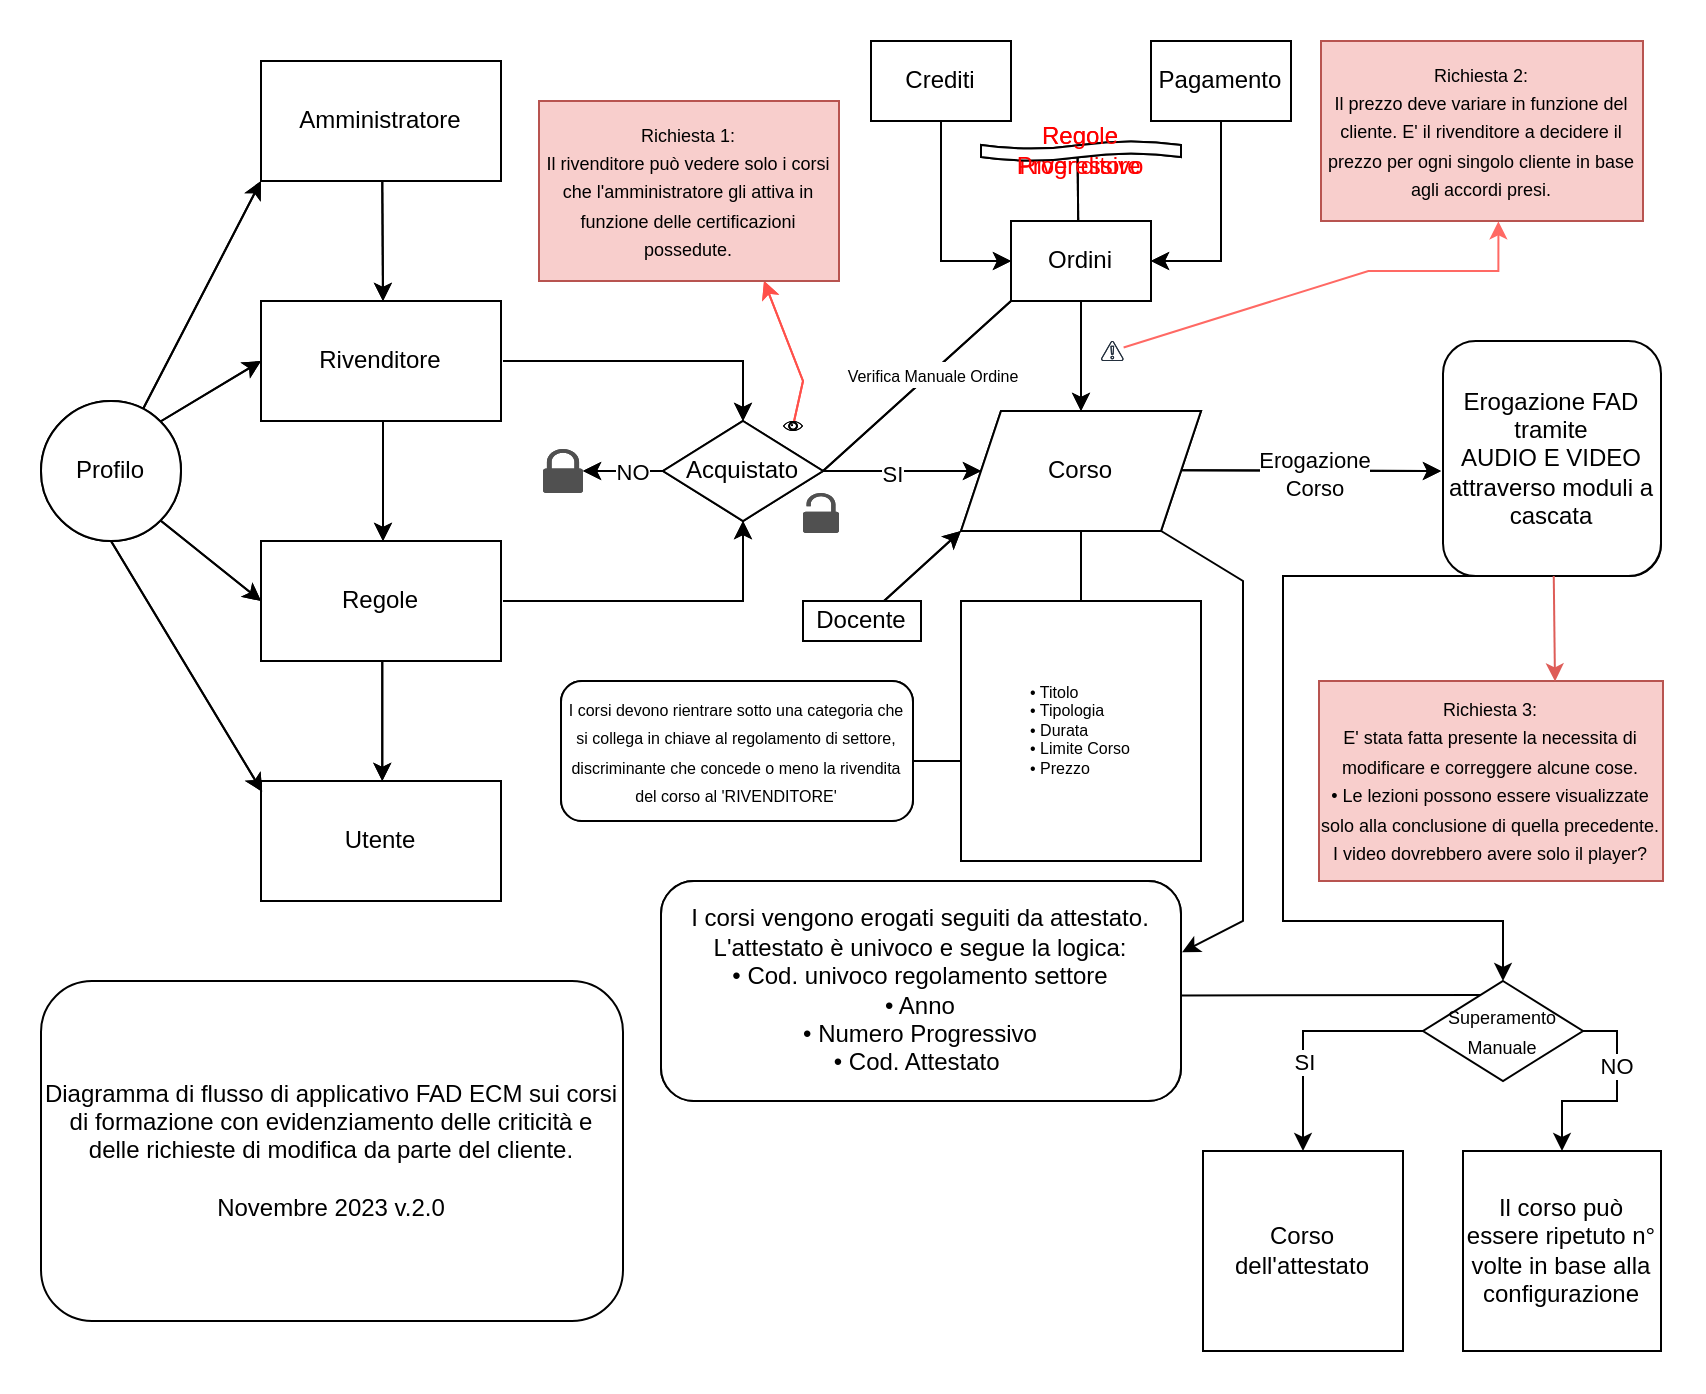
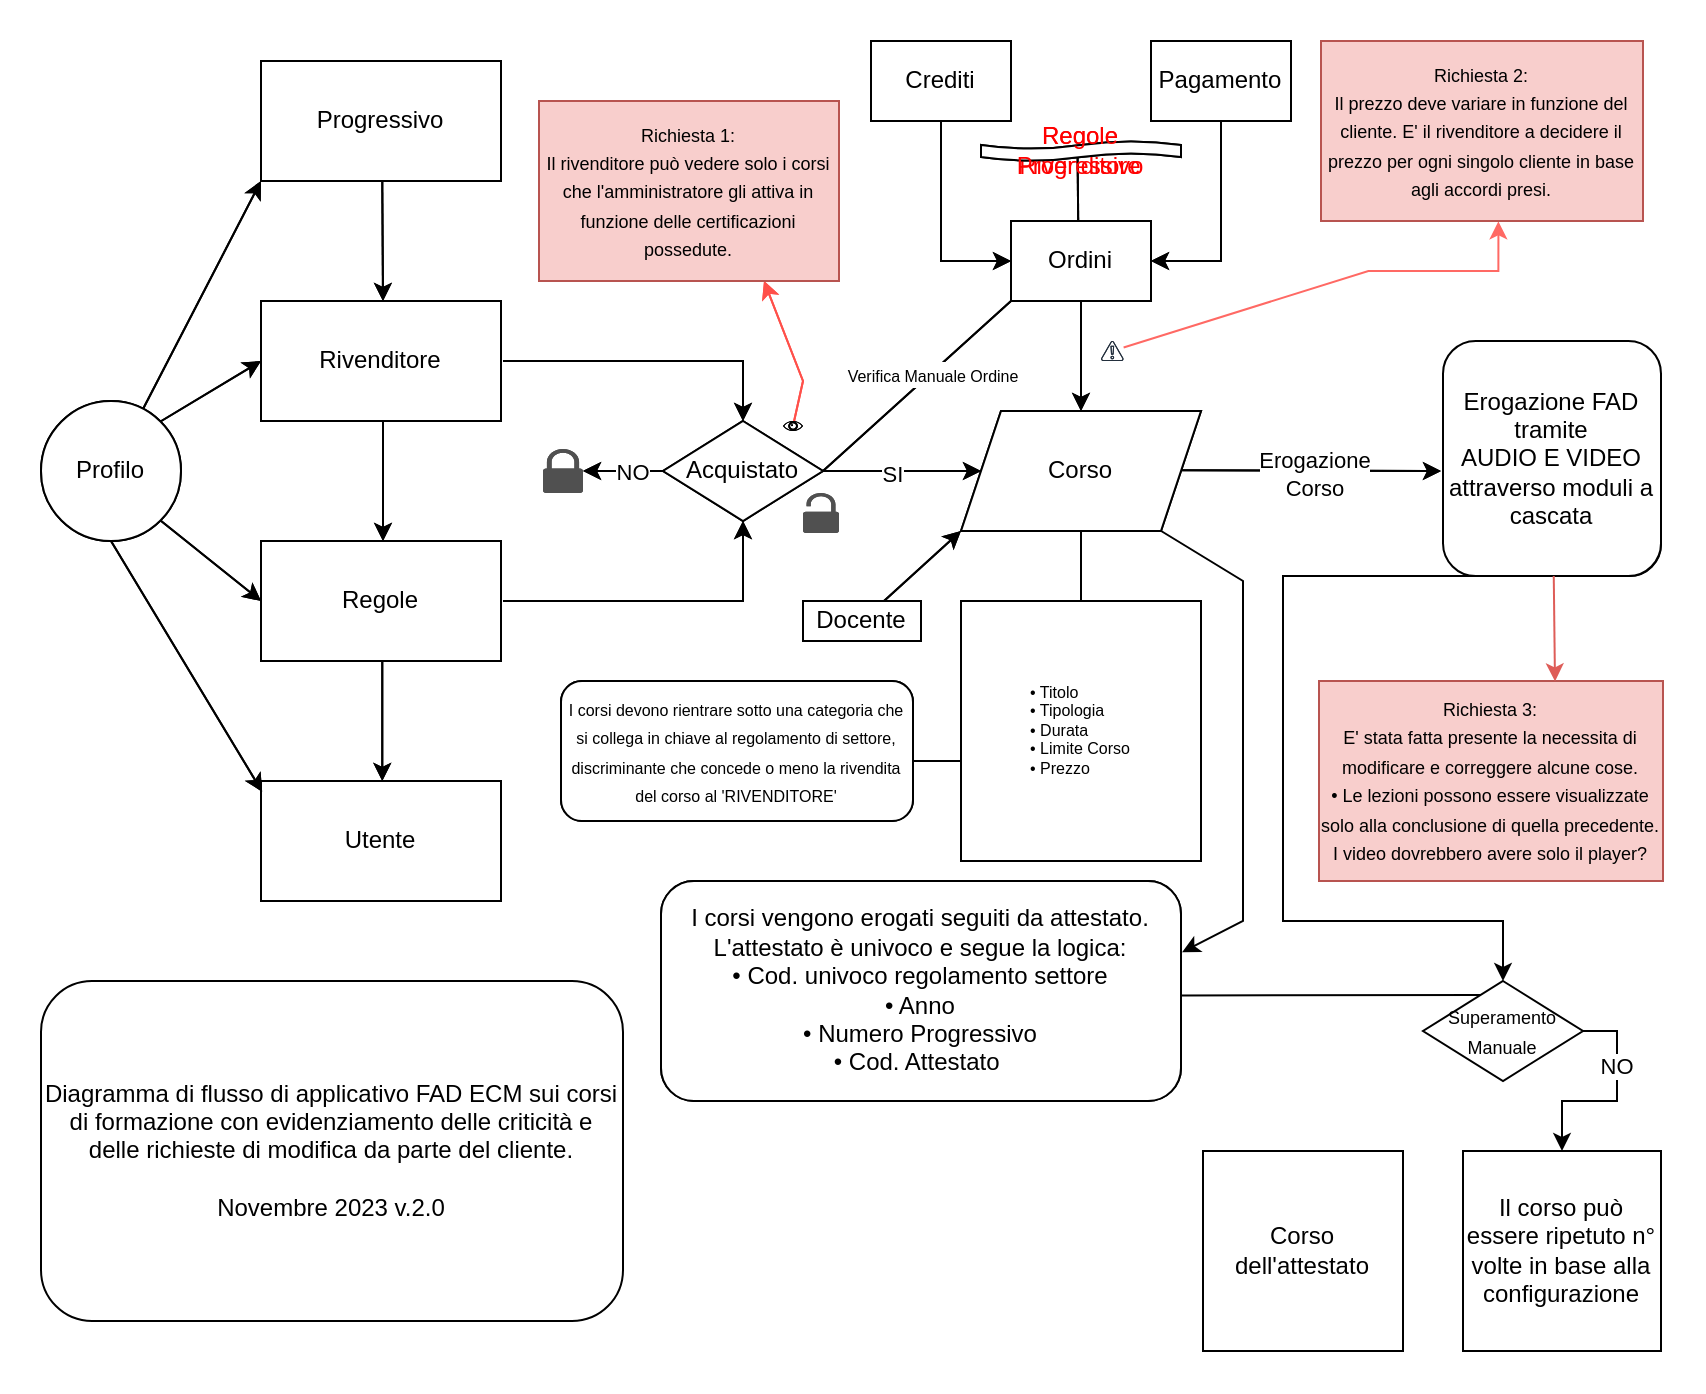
node "Amministratore": label "Amministratore" -> "Progressivo"
edge "Superamento Manuale" -> "Corso dell'attestato": removed, label "SI"
